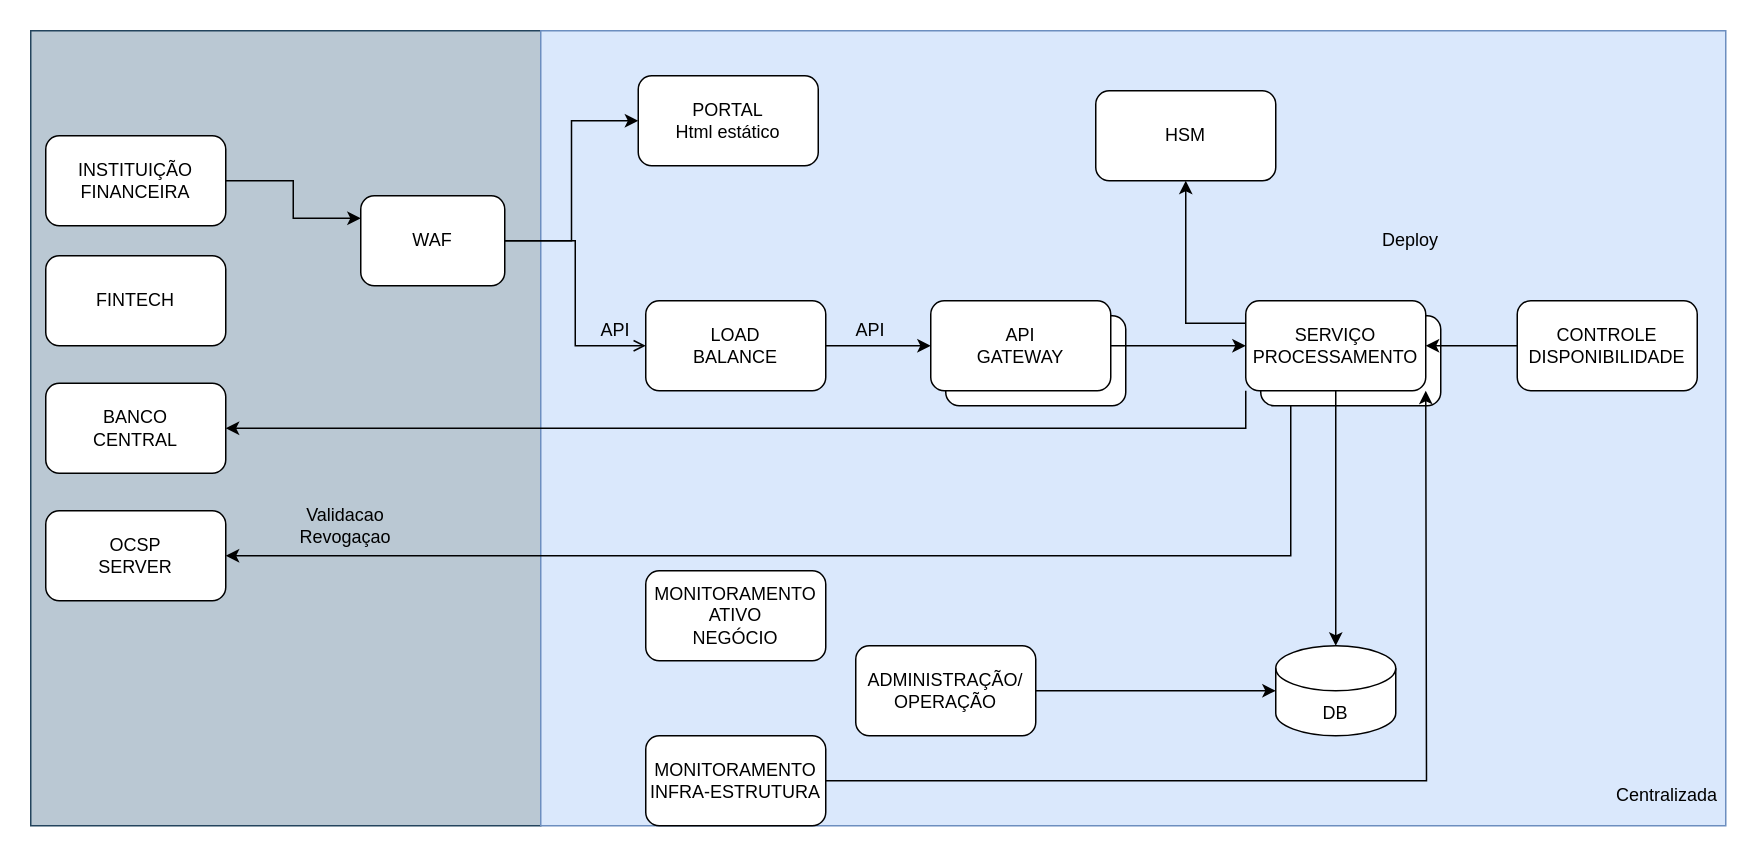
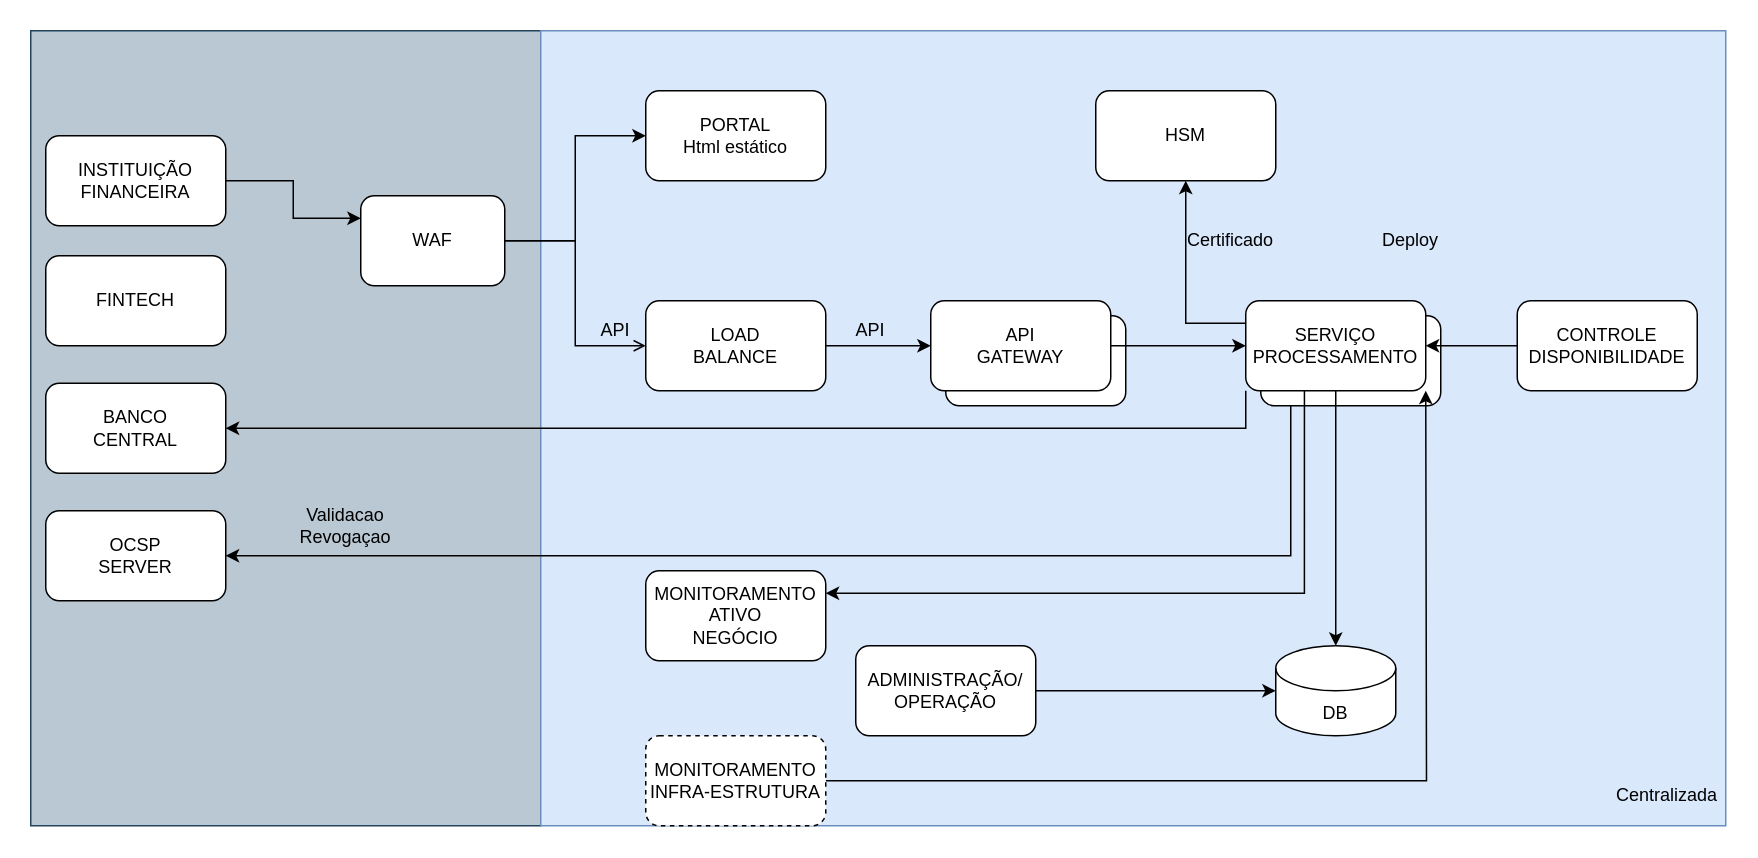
node "PORTAL Html estático": moved (728, 121) -> (736, 136)
node "Certificado": added
edge "SERVIÇO PROCESSAMENTO" -> "MONITORAMENTO ATIVO NEGÓCIO": added
node "MONITORAMENTO INFRA-ESTRUTURA": style solid -> dashed
